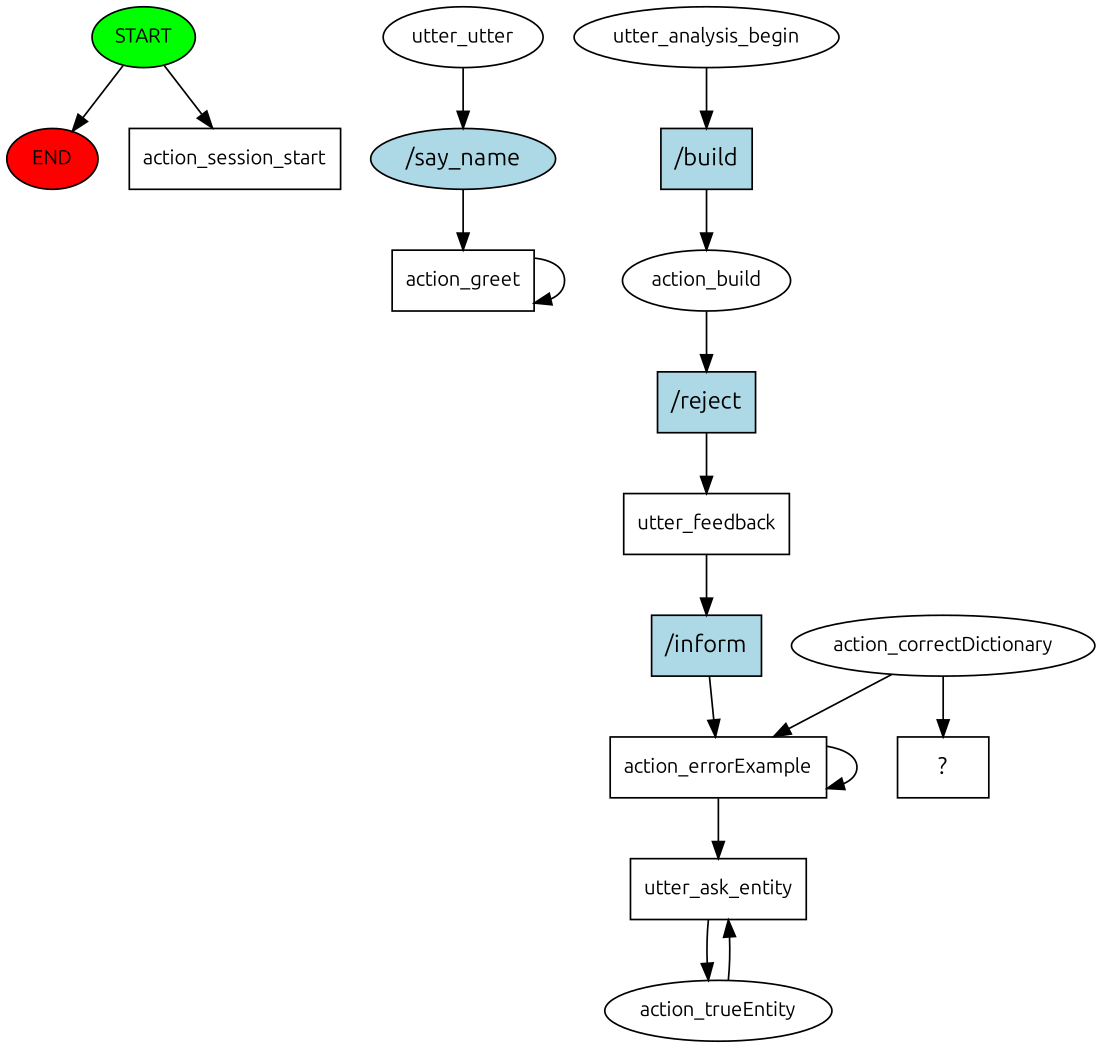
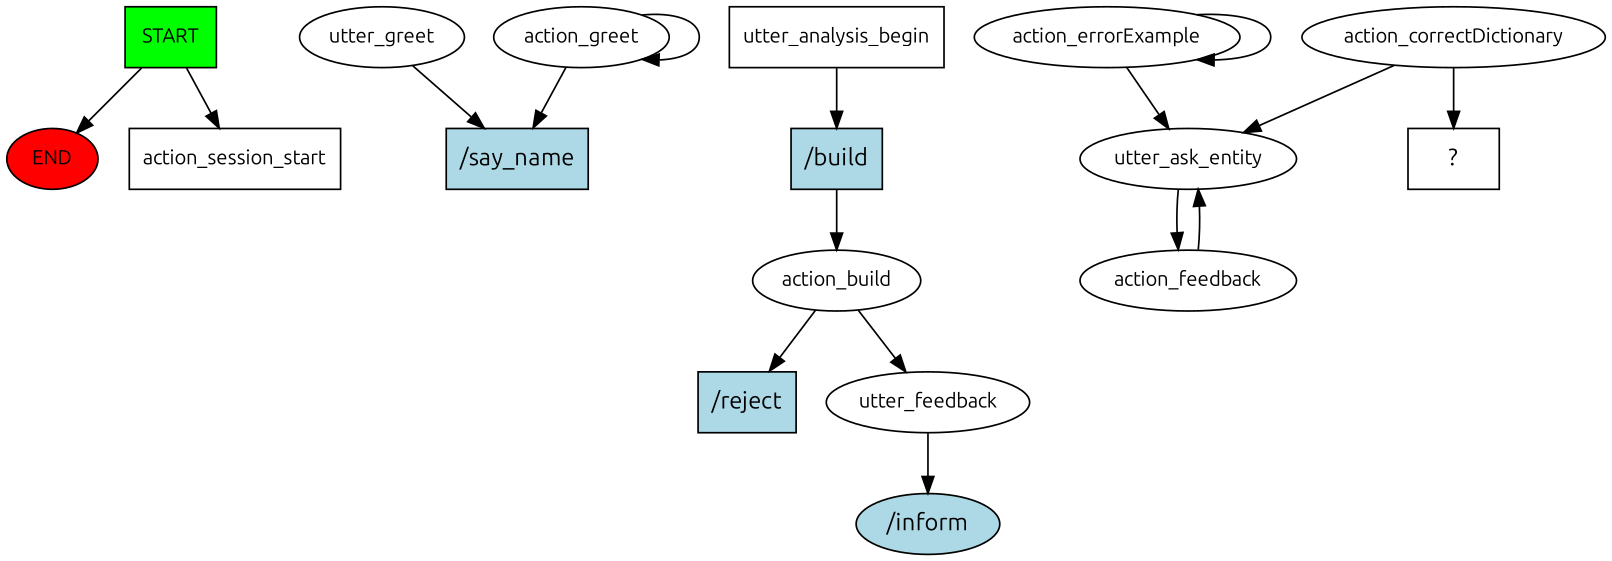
node "START": shape ellipse -> box
node "utter_utter": label "utter_utter" -> "utter_greet"
node "utter_analysis_begin": shape ellipse -> box
node "/say_name": shape ellipse -> box
edge "/say_name" -> "action_greet": reversed
node "action_greet": shape box -> ellipse
edge "/reject" -> "utter_feedback": now "action_build" -> "utter_feedback"
node "utter_feedback": shape box -> ellipse
node "/inform": shape box -> ellipse
edge "/inform" -> "action_errorExample": removed
edge "action_correctDictionary" -> "action_errorExample": now "action_correctDictionary" -> "utter_ask_entity"
node "action_errorExample": shape box -> ellipse
node "utter_ask_entity": shape box -> ellipse
node "action_trueEntity": label "action_trueEntity" -> "action_feedback"
